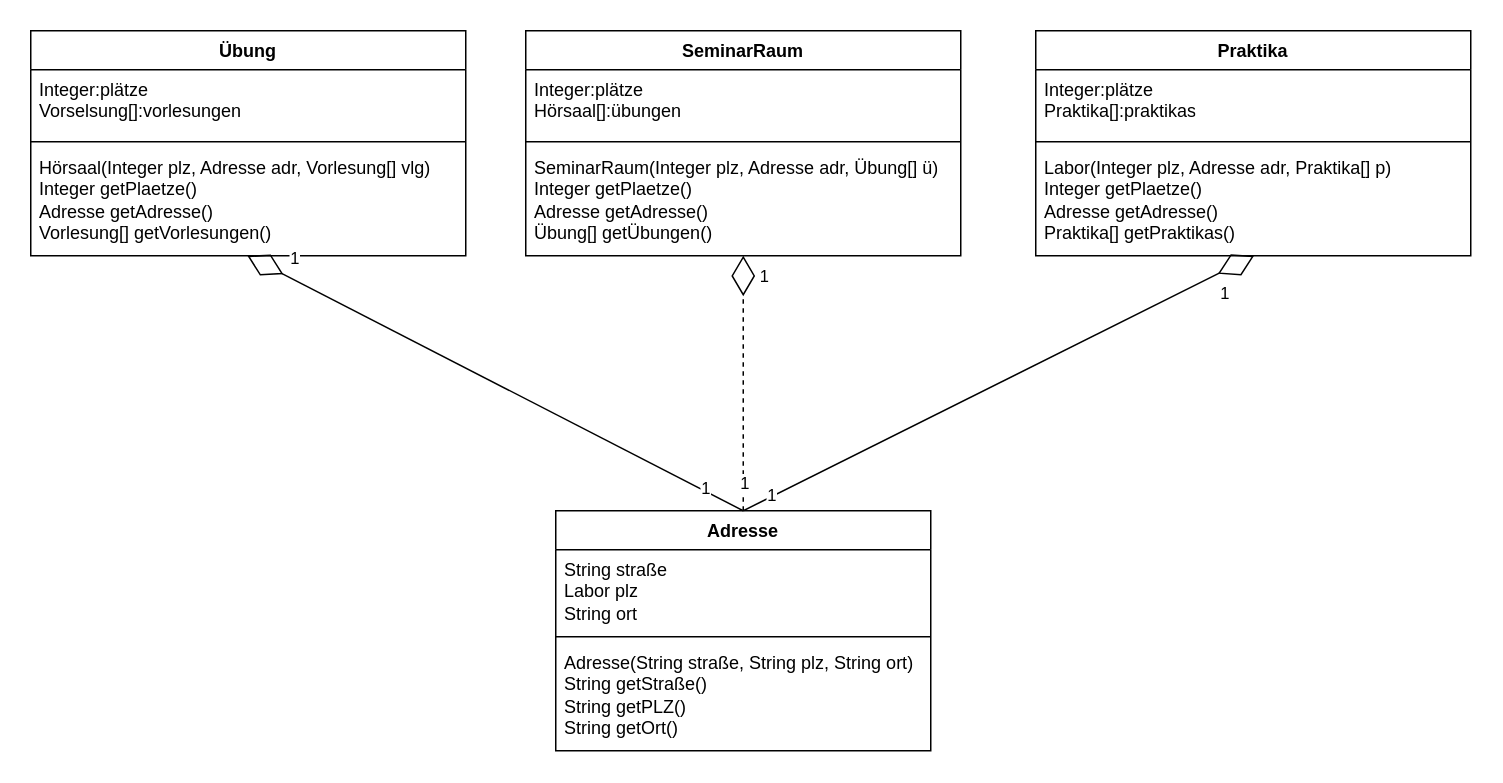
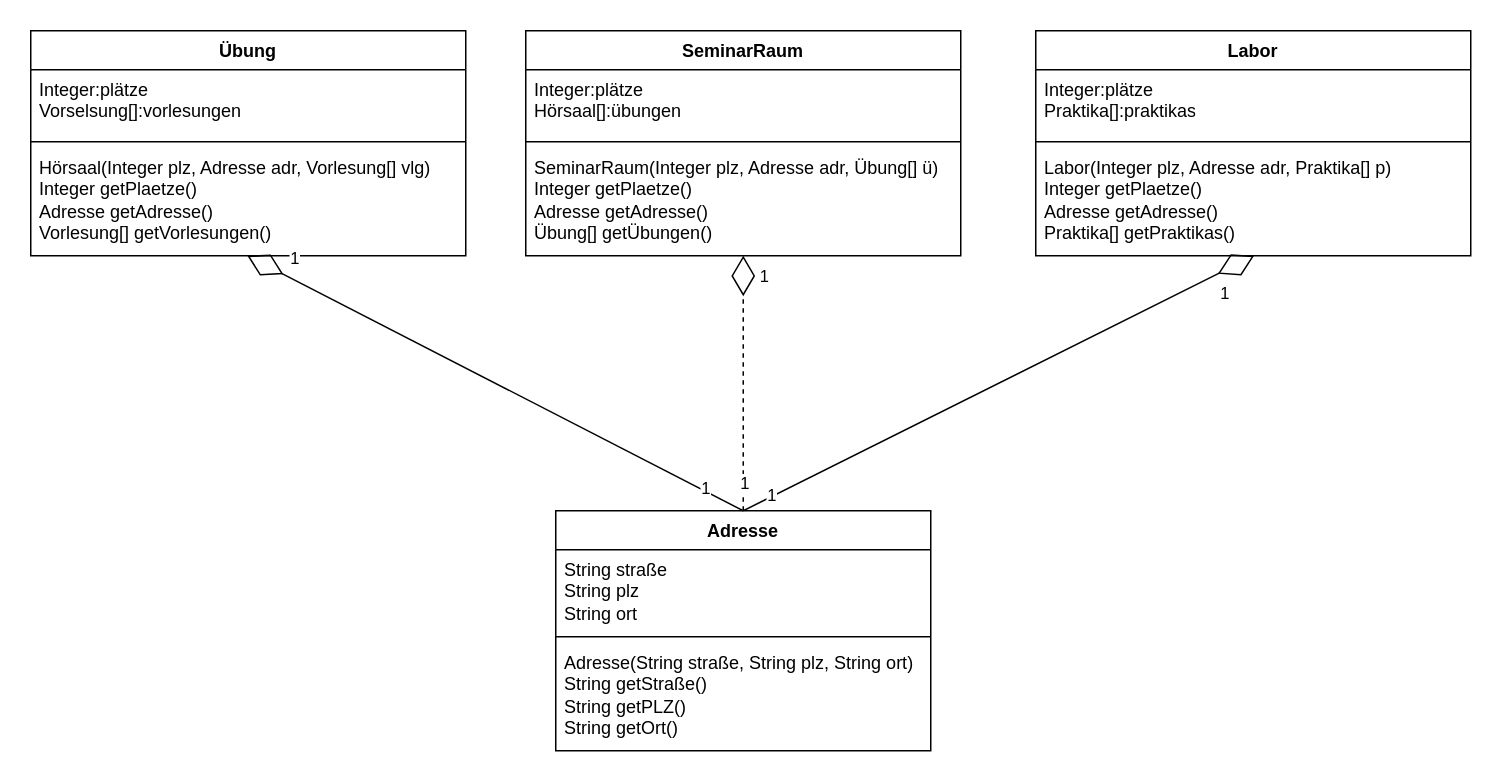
node "Praktika": label "Praktika" -> "Labor"
node "String straße Labor plz String ort": label "String straße Labor plz String ort" -> "String straße String plz String ort"
